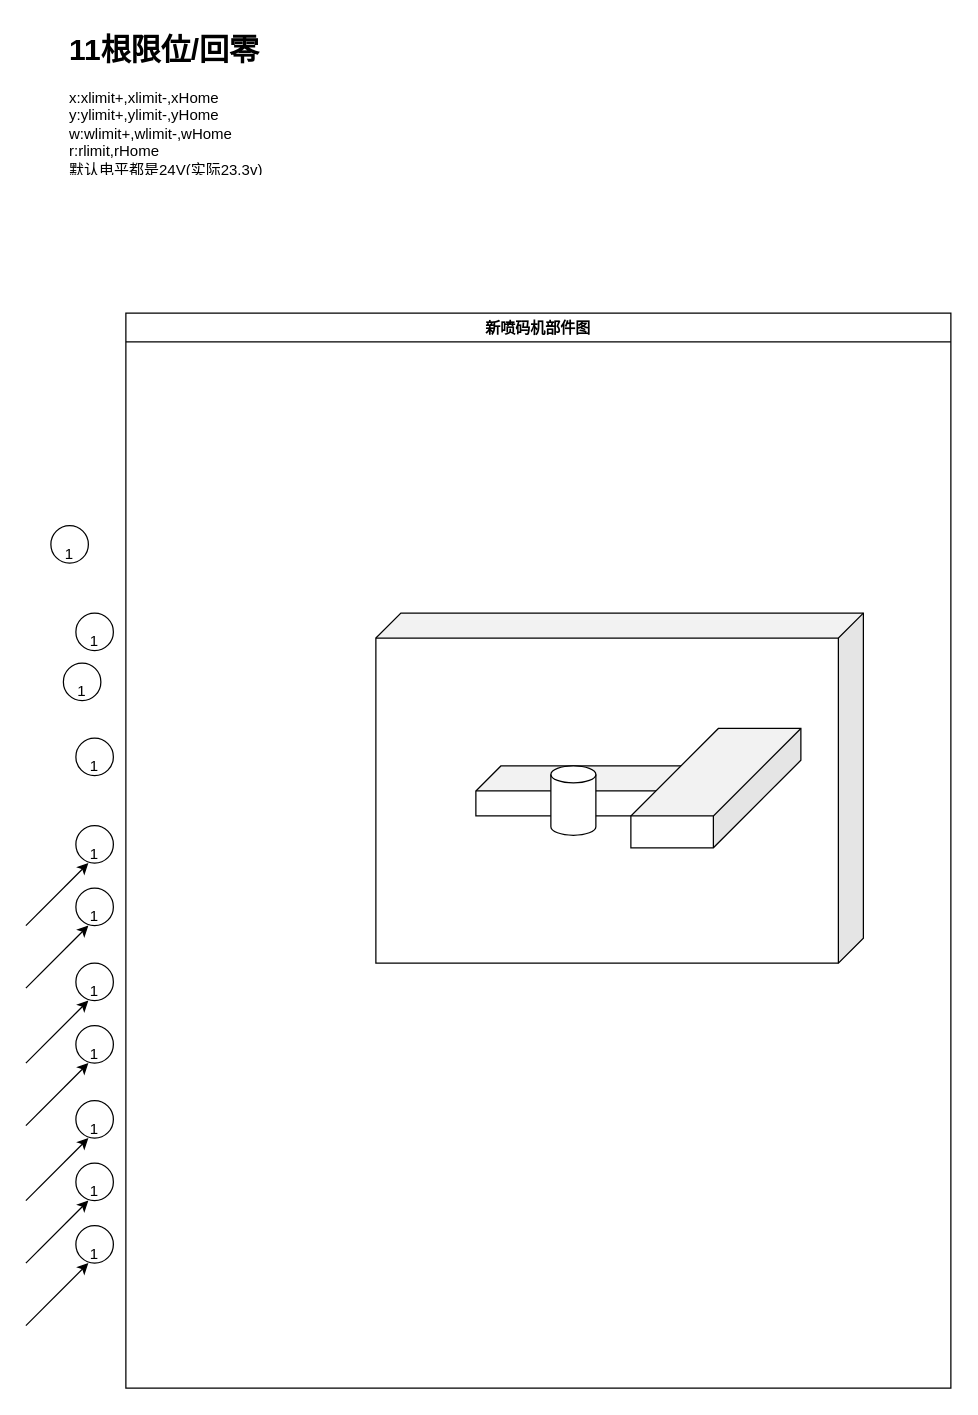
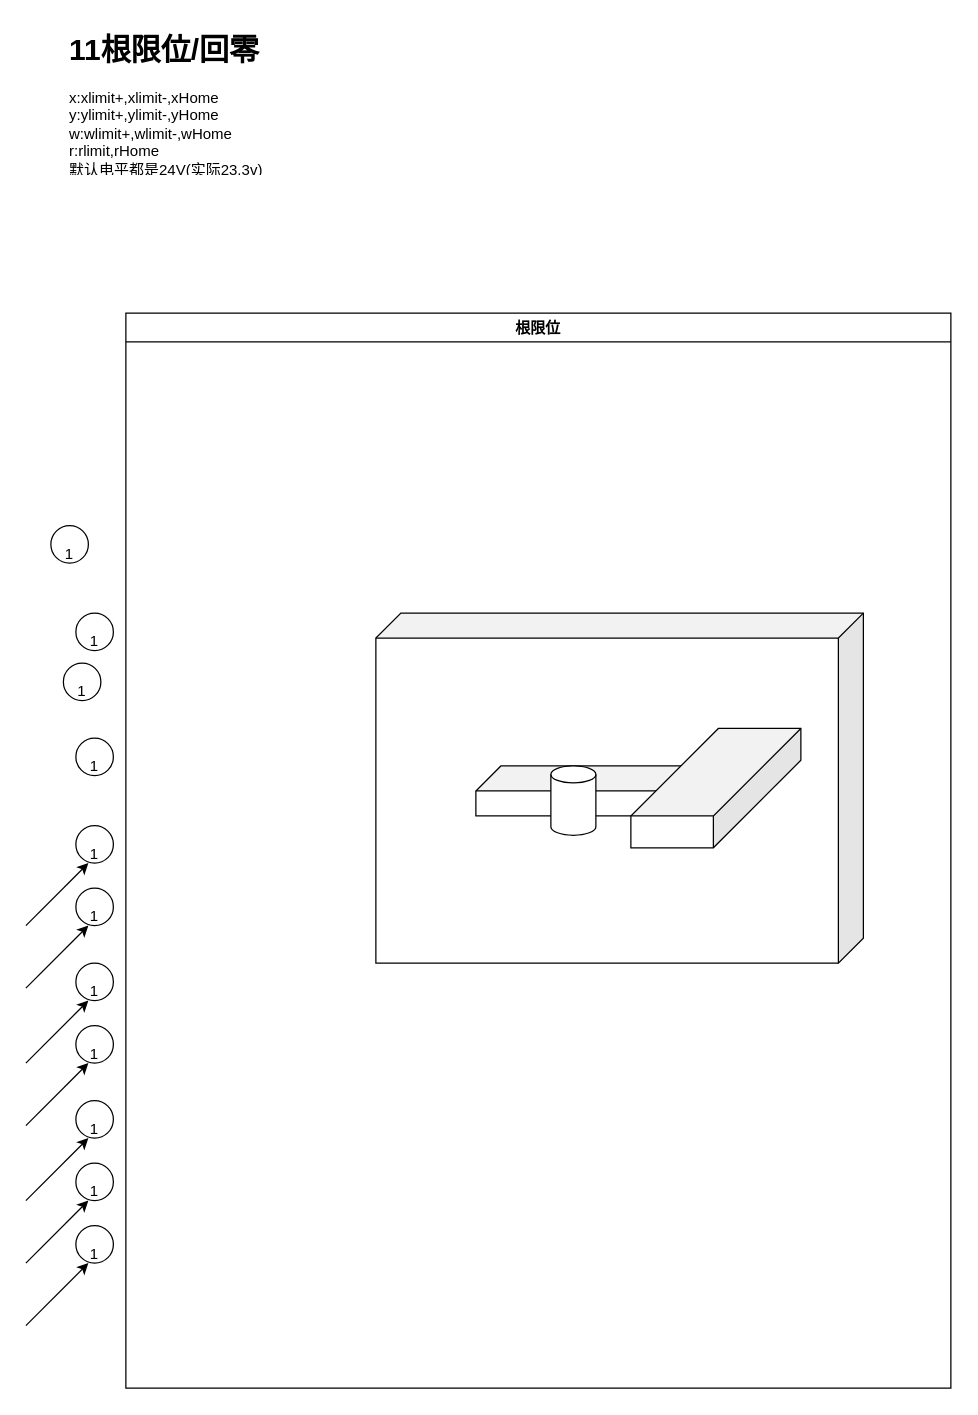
node "新喷码机部件图": label "新喷码机部件图" -> "根限位"
